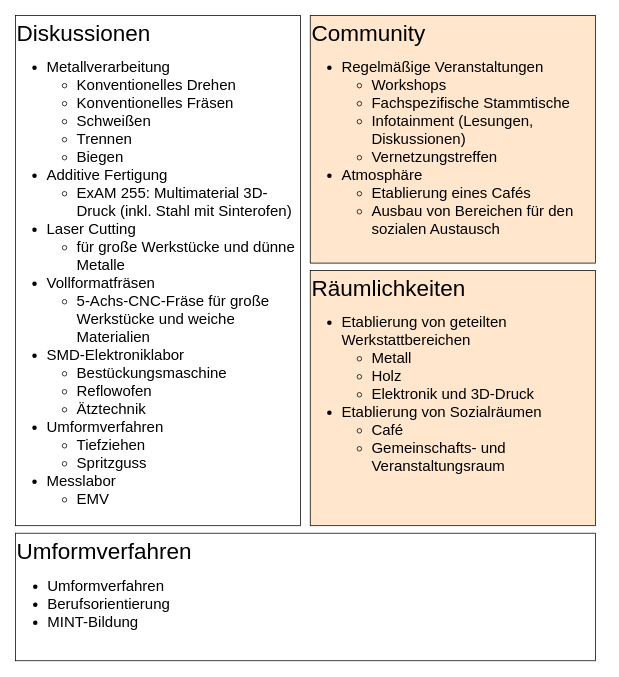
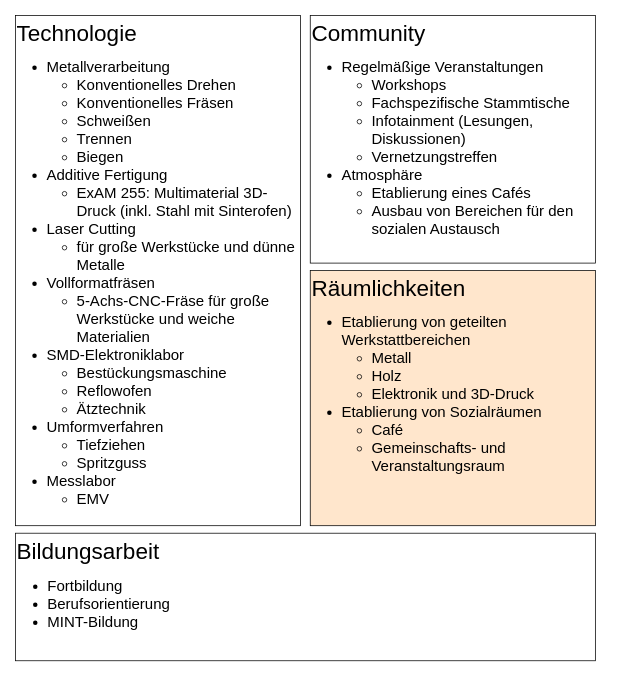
node "Diskussionen": label "Diskussionen" -> "Technologie"
node "Community": fillcolor #ffe6cc -> #ffffff
node "Umformverfahren": label "Umformverfahren" -> "Bildungsarbeit"
node "Umformverfahren Berufsorientierung MINT-Bildung": label "Umformverfahren Berufsorientierung MINT-Bildung" -> "Fortbildung Berufsorientierung MINT-Bildung"
